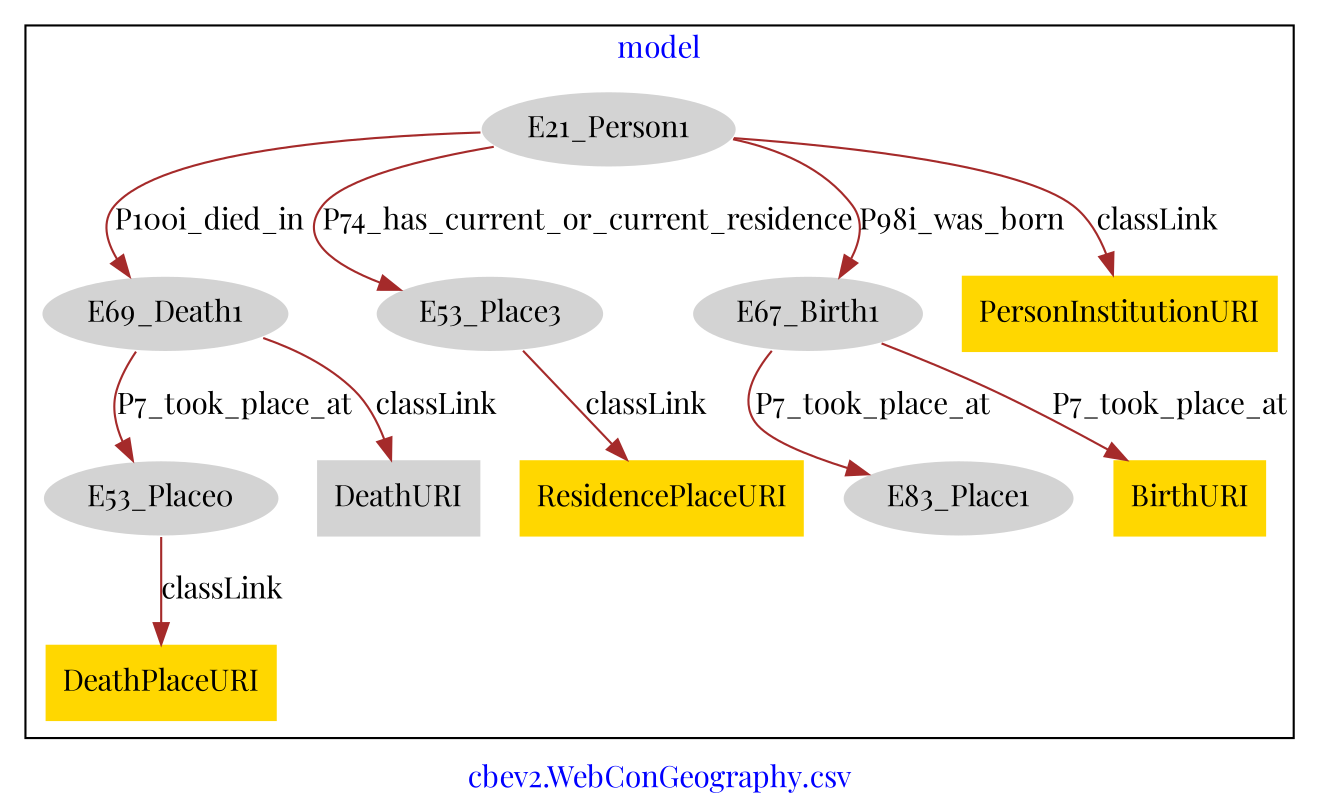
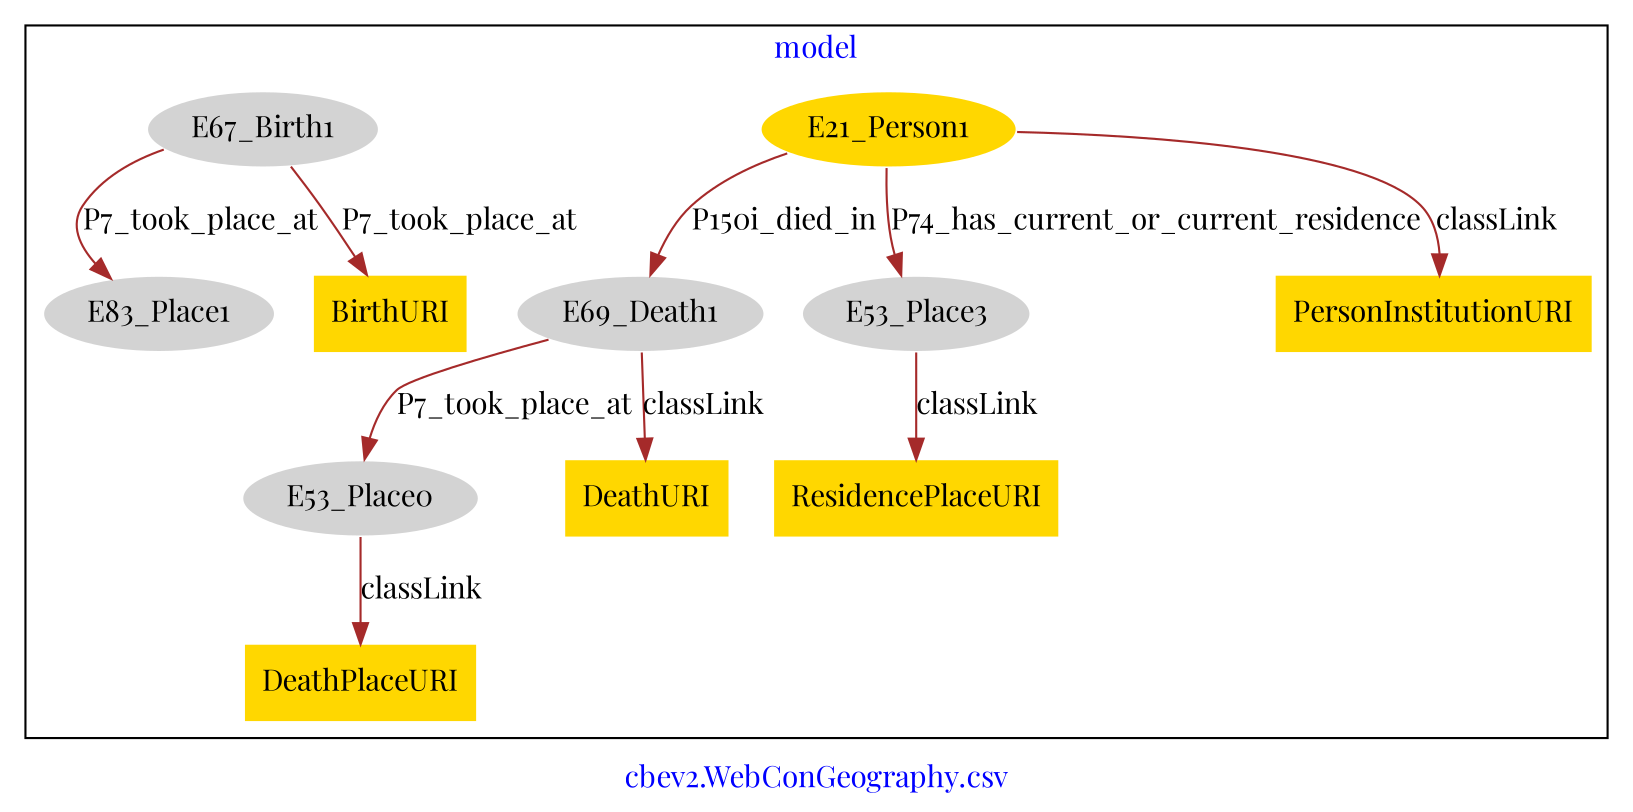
node "E21_Person1": fillcolor lightgray -> gold
edge "E21_Person1" -> "E67_Birth1": removed, label "P98i_was_born"
edge "E21_Person1" -> "E69_Death1": label "P100i_died_in" -> "P150i_died_in"
node "DeathURI": fillcolor lightgray -> gold
